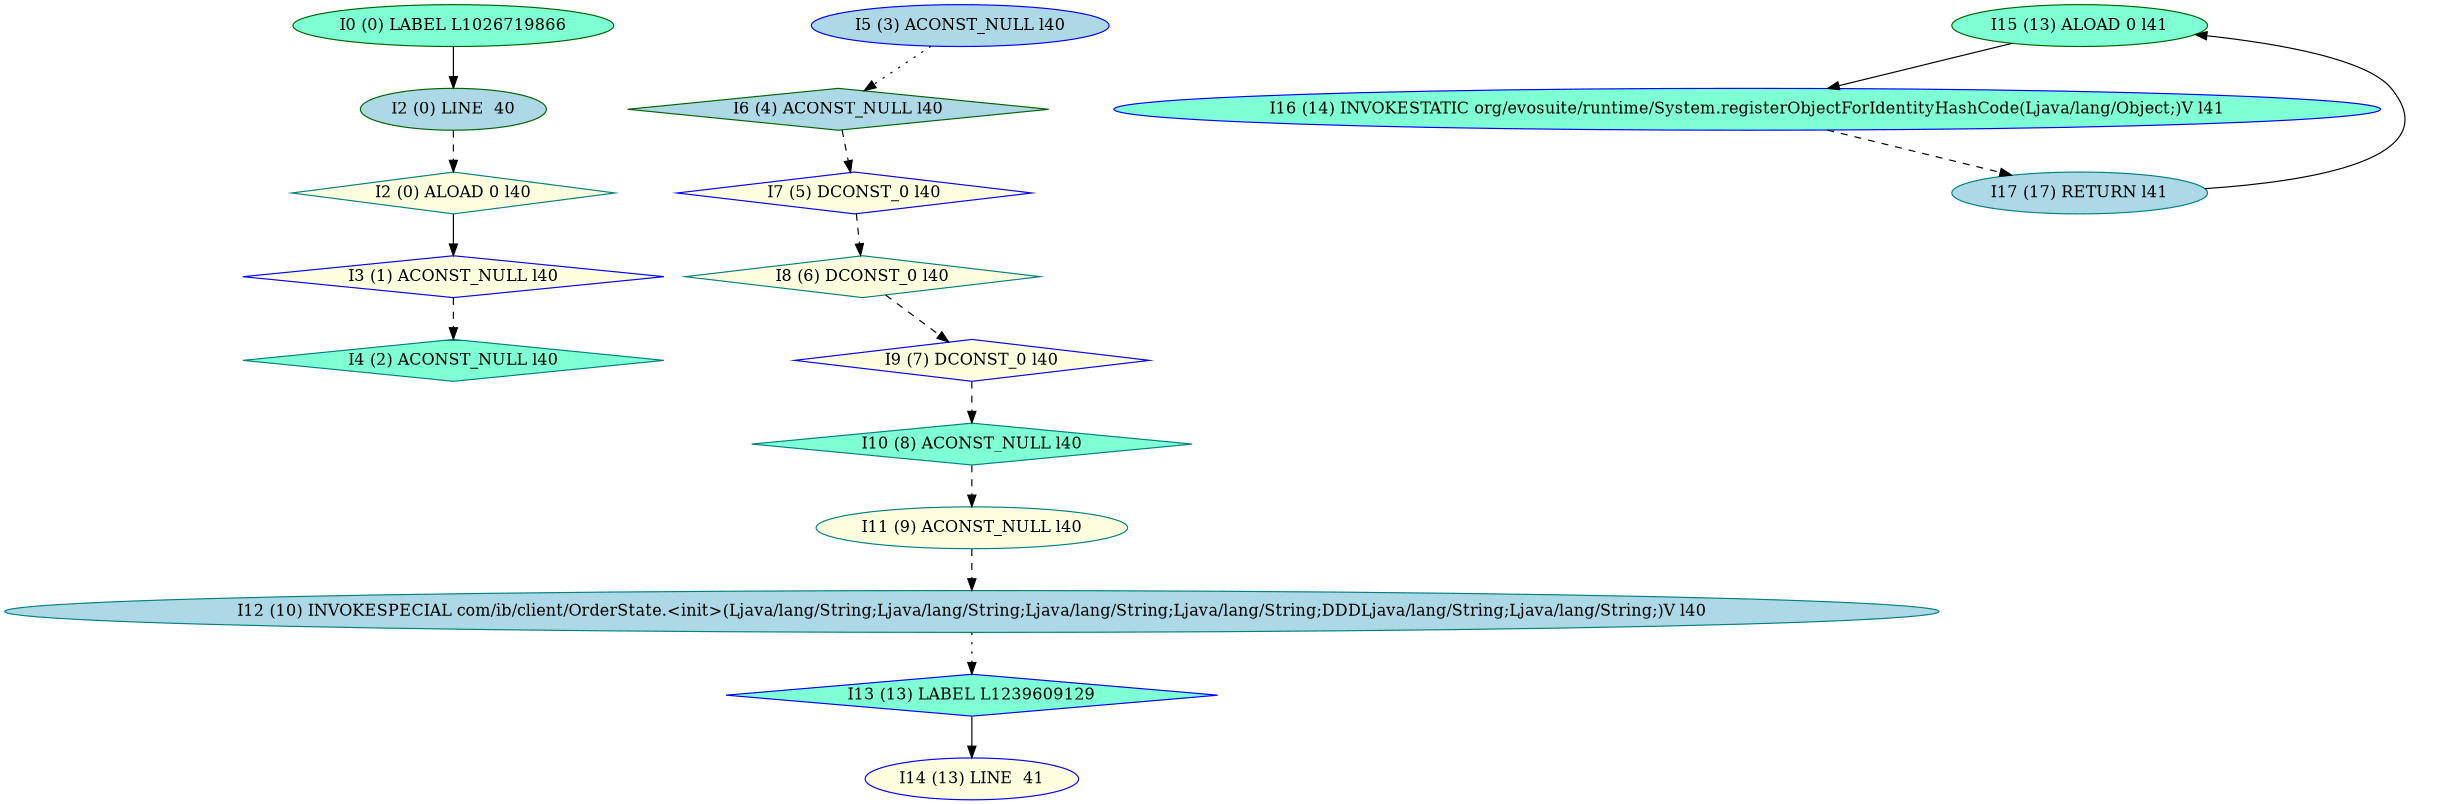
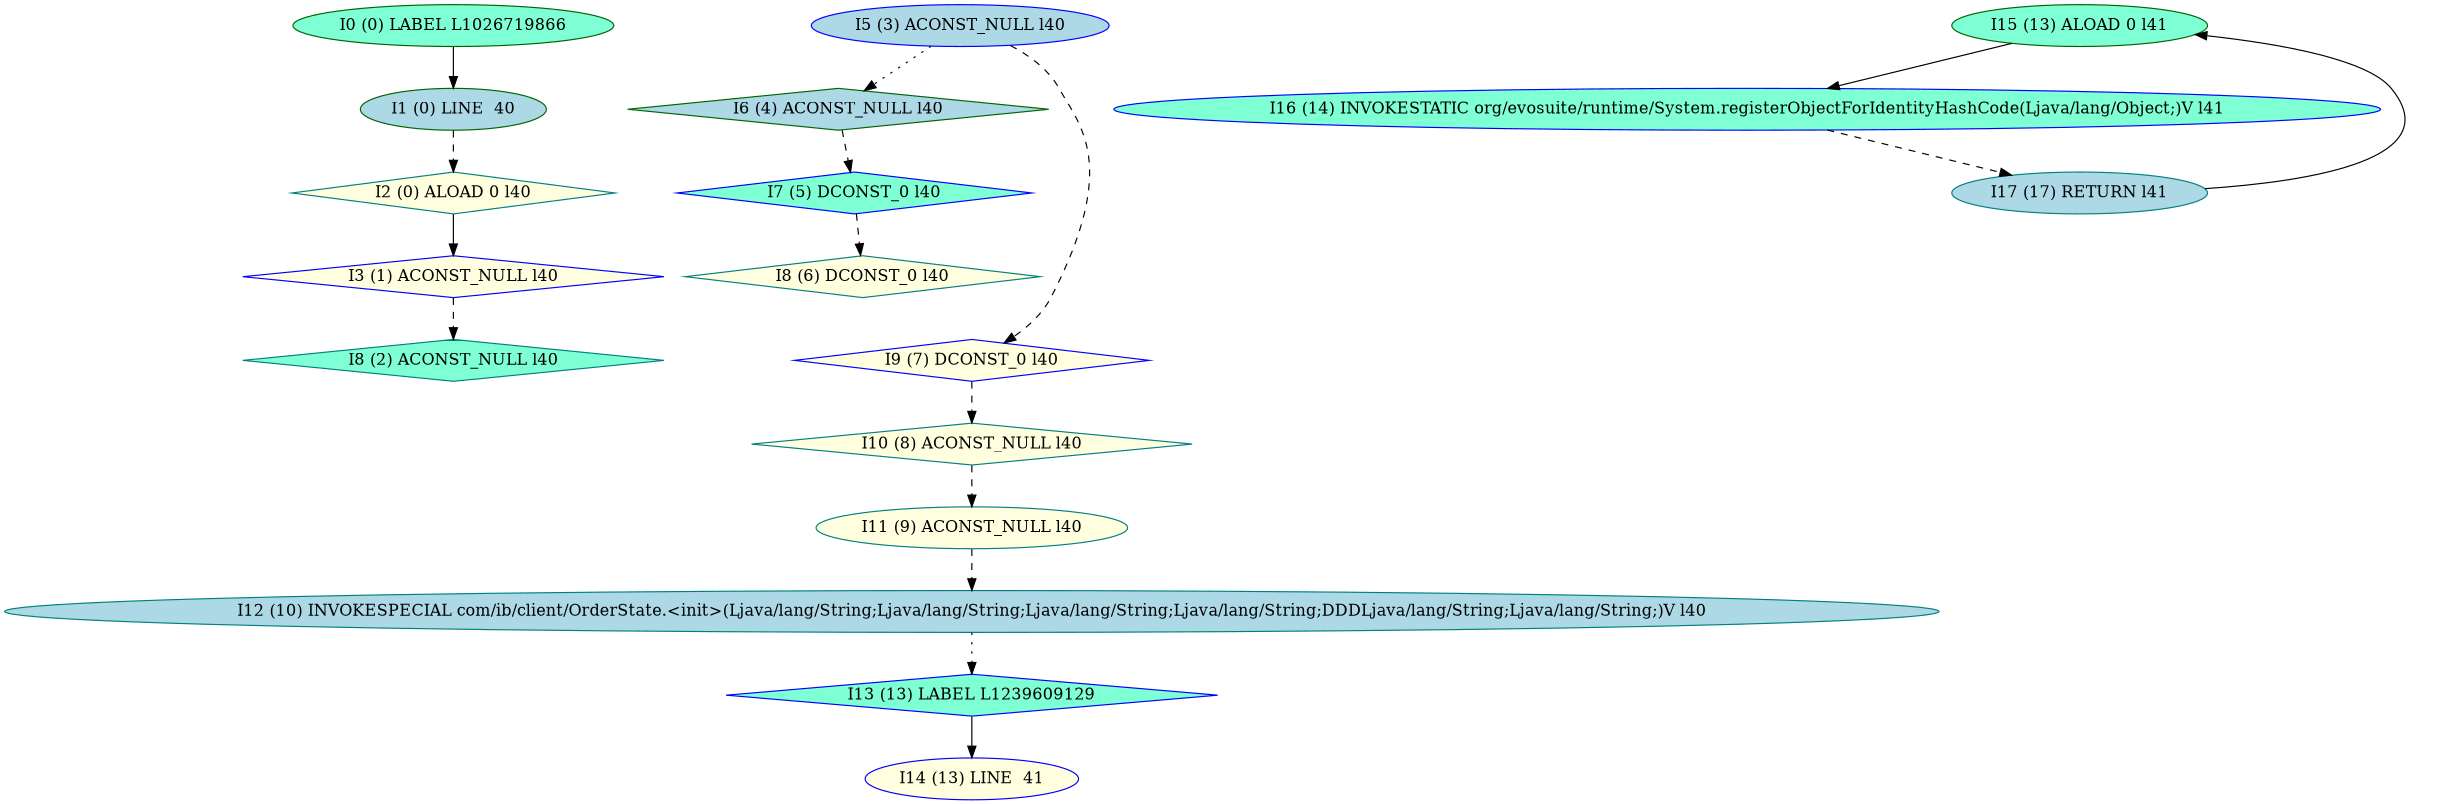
node "I2 (0) LINE  40": label "I2 (0) LINE  40" -> "I1 (0) LINE  40"
node "I7 (5) DCONST_0 l40": fillcolor lightyellow -> aquamarine
edge "I8 (6) DCONST_0 l40" -> "I9 (7) DCONST_0 l40": now "I5 (3) ACONST_NULL l40" -> "I9 (7) DCONST_0 l40"
node "I4 (2) ACONST_NULL l40": label "I4 (2) ACONST_NULL l40" -> "I8 (2) ACONST_NULL l40"
node "I10 (8) ACONST_NULL l40": fillcolor aquamarine -> lightyellow
